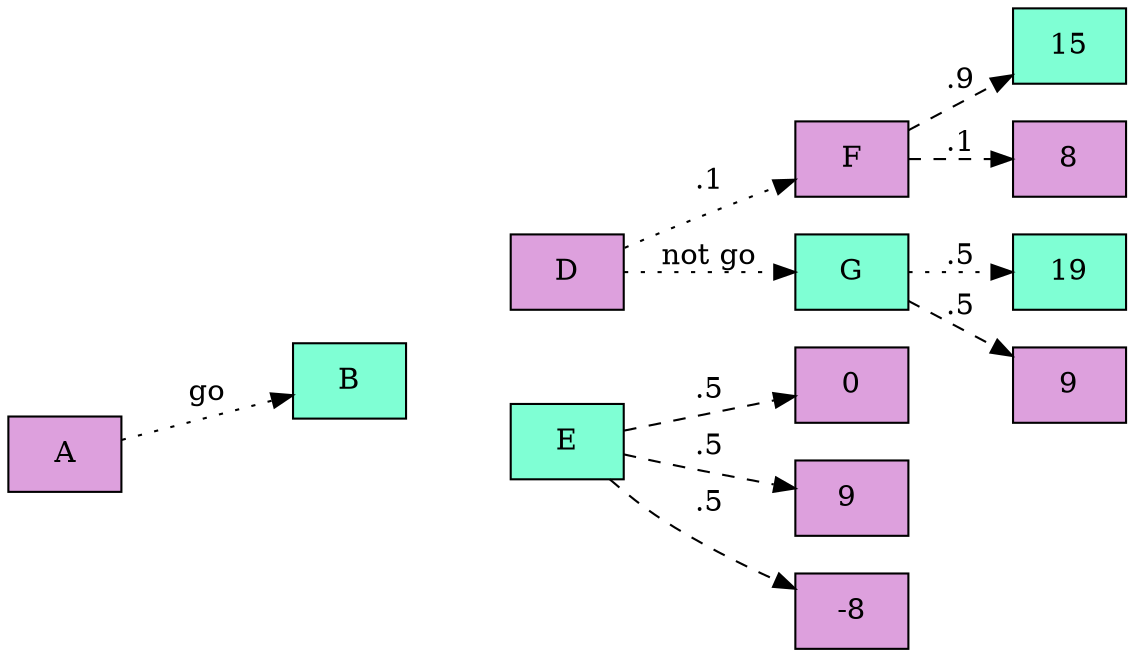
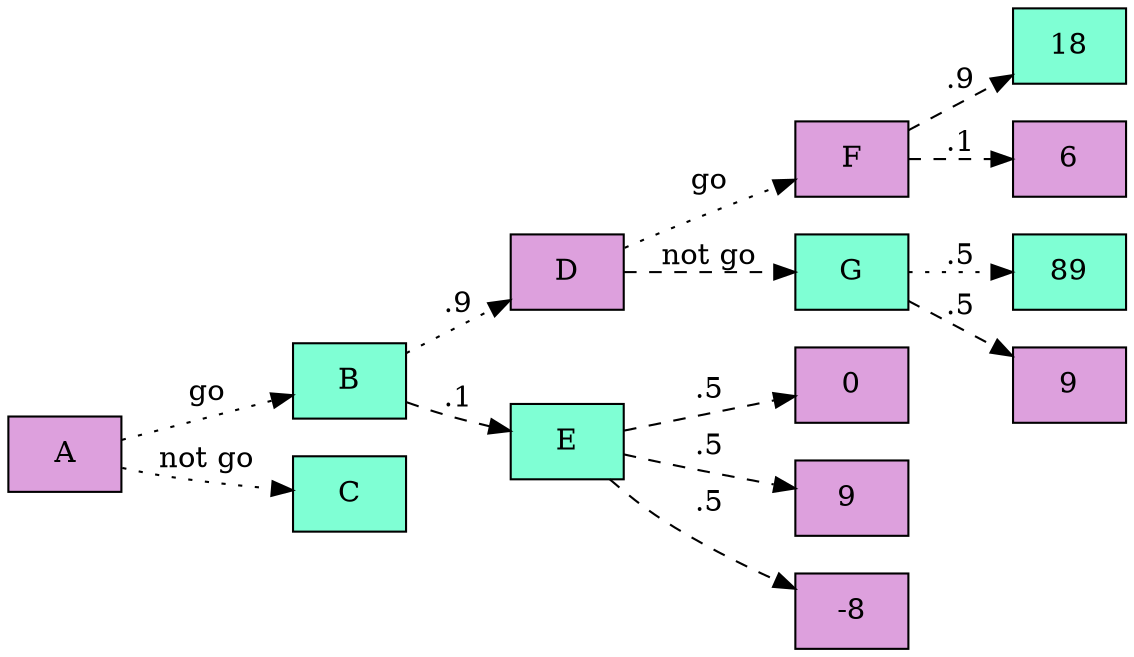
node "15": label "15" -> "18"
node "8": label "8" -> "6"
edge "D" -> "F": label ".1" -> "go"
edge "D" -> "G": style dotted -> dashed
node "19": label "19" -> "89"
edge "B" -> "D": added, label ".9"
edge "B" -> "E": added, label ".1"
node "C": added
